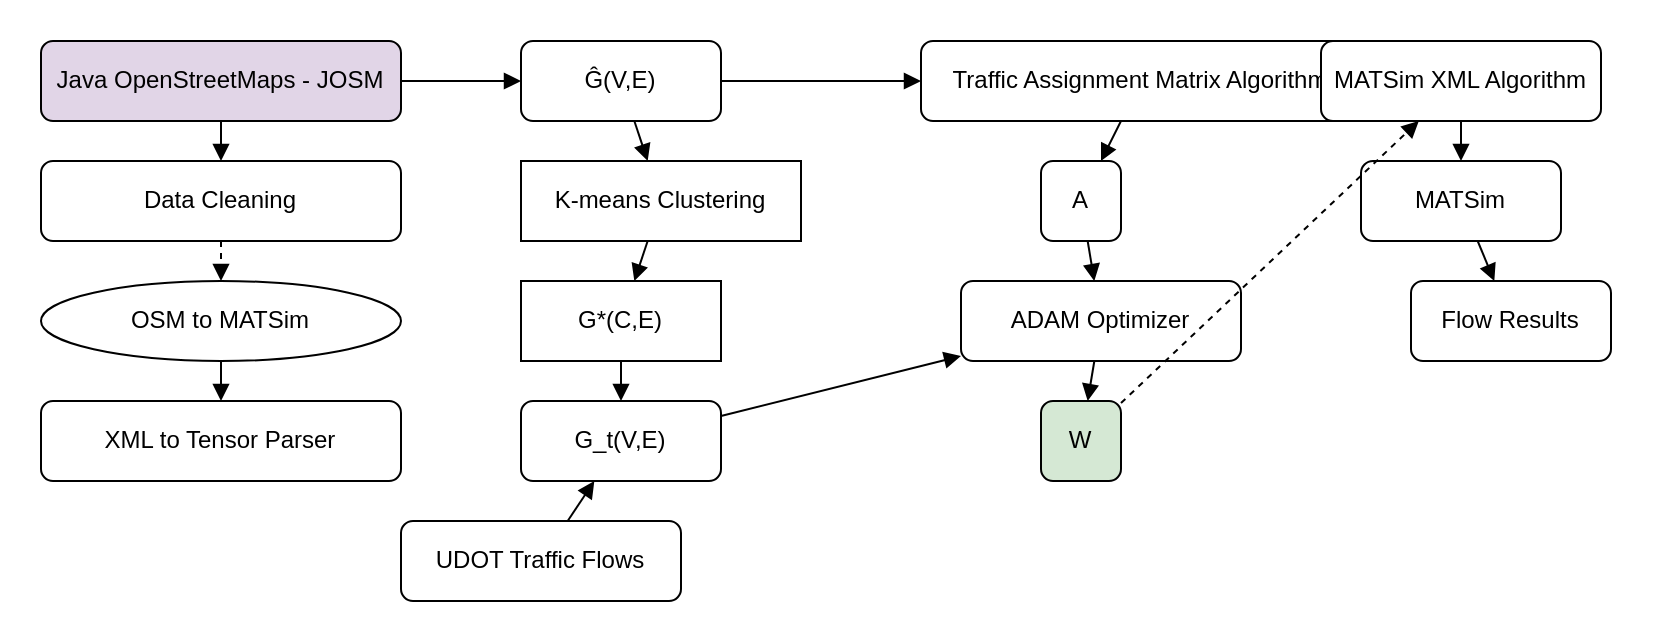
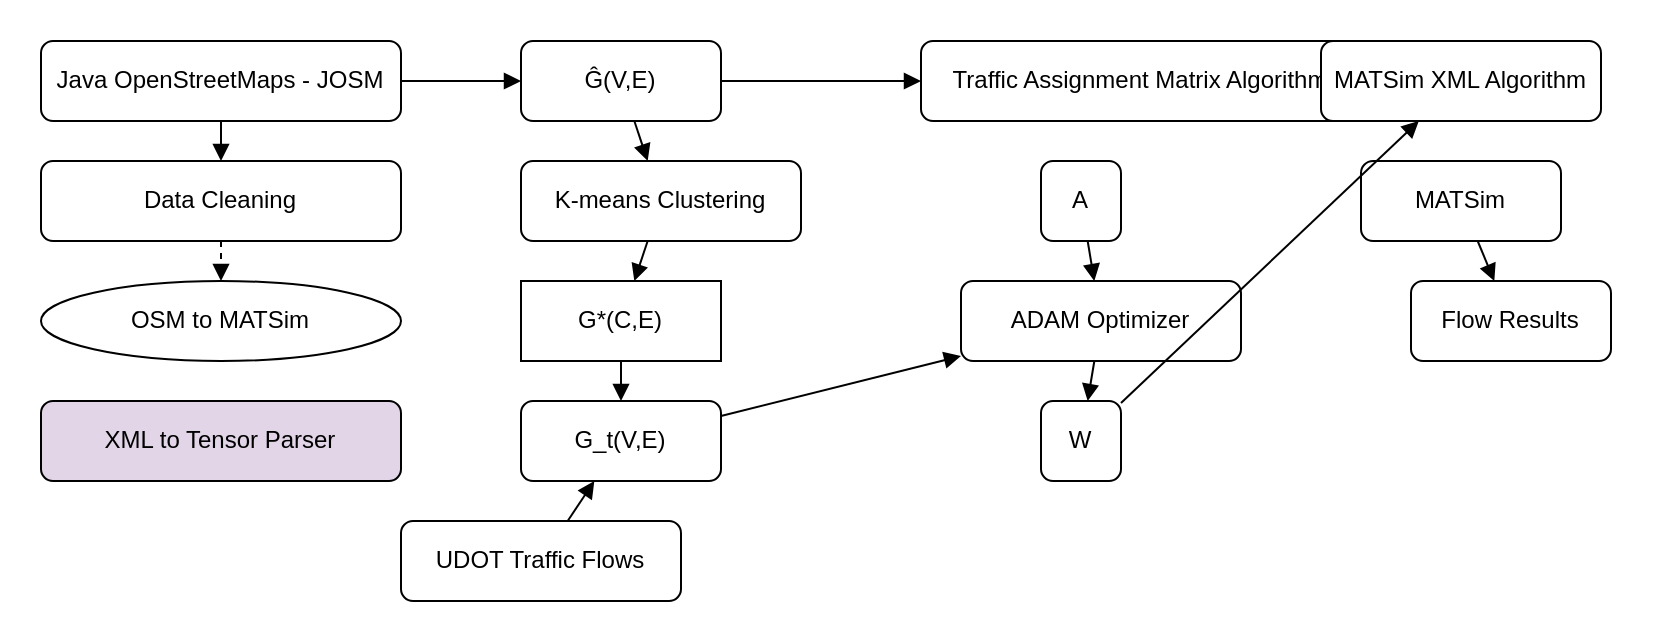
node "Java OpenStreetMaps - JOSM": fillcolor #e1d5e7 -> #ffffff
edge "MATSim XML Algorithm" -> "MATSim": removed
edge "Traffic Assignment Matrix Algorithm" -> "A": removed
node "K-means Clustering": shape rectangle -> rounded rectangle
edge "W" -> "MATSim XML Algorithm": style dashed -> solid
edge "OSM to MATSim" -> "XML to Tensor Parser": removed
node "XML to Tensor Parser": fillcolor #ffffff -> #e1d5e7
node "W": fillcolor #d5e8d4 -> #ffffff
